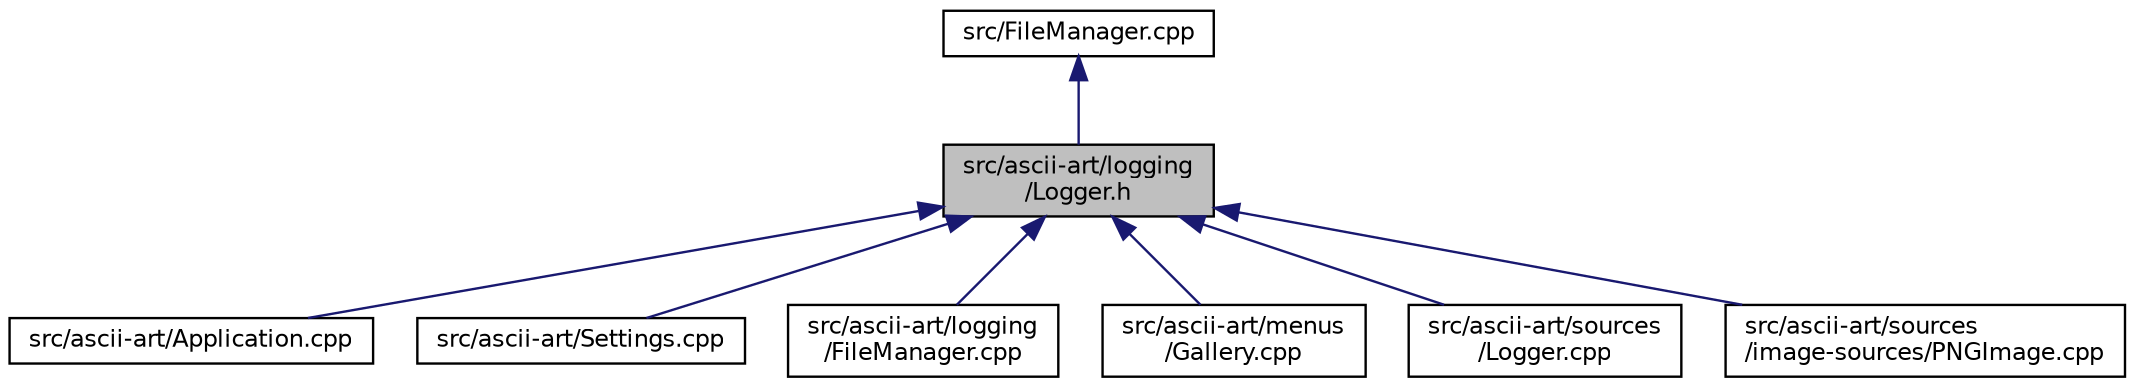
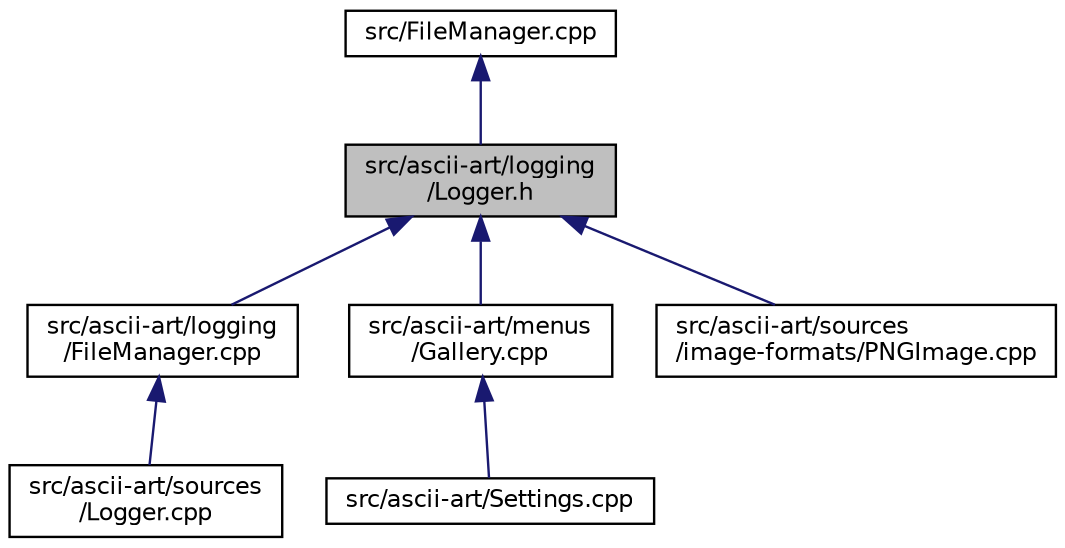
edge "src/ascii-art/sources /Logger.cpp" -> "src/ascii-art/logging /Logger.h": now "src/ascii-art/sources /Logger.cpp" -> "src/ascii-art/logging /FileManager.cpp"
edge "src/ascii-art/Settings.cpp" -> "src/ascii-art/logging /Logger.h": now "src/ascii-art/Settings.cpp" -> "src/ascii-art/menus /Gallery.cpp"
node "src/ascii-art/Application.cpp": removed
node "src/ascii-art/sources /image-sources/PNGImage.cpp": label "src/ascii-art/sources /image-sources/PNGImage.cpp" -> "src/ascii-art/sources /image-formats/PNGImage.cpp"
